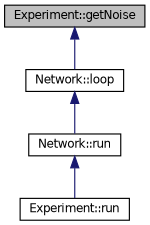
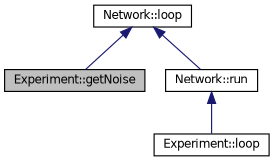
edge "Network::loop" -> "Experiment::getNoise": reversed
node "Experiment::run": label "Experiment::run" -> "Experiment::loop"
